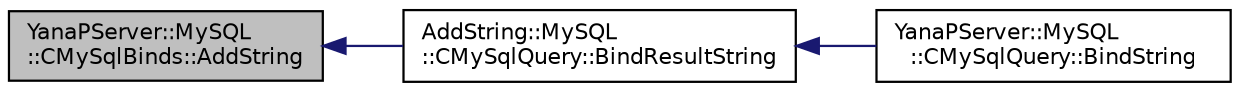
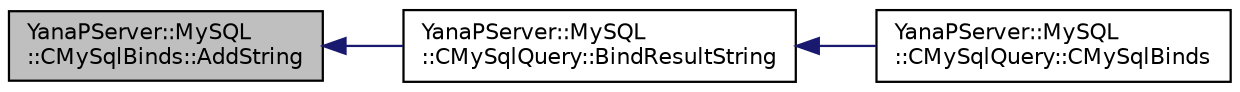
node "AddString::MySQL ::CMySqlQuery::BindResultString": label "AddString::MySQL ::CMySqlQuery::BindResultString" -> "YanaPServer::MySQL ::CMySqlQuery::BindResultString"
node "YanaPServer::MySQL ::CMySqlQuery::BindString": label "YanaPServer::MySQL ::CMySqlQuery::BindString" -> "YanaPServer::MySQL ::CMySqlQuery::CMySqlBinds"
